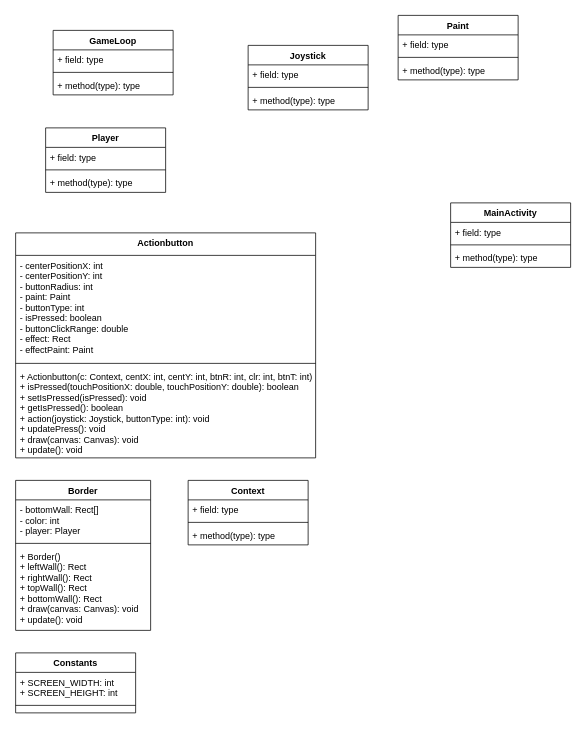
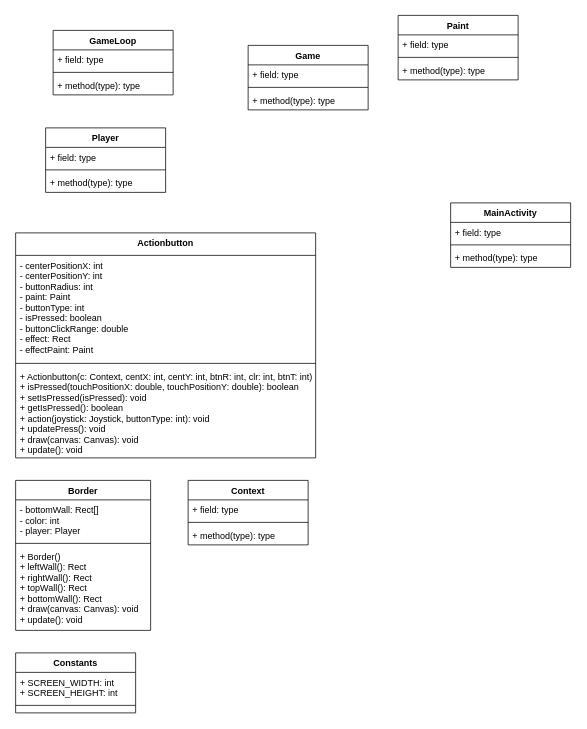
node "Joystick": label "Joystick" -> "Game"
